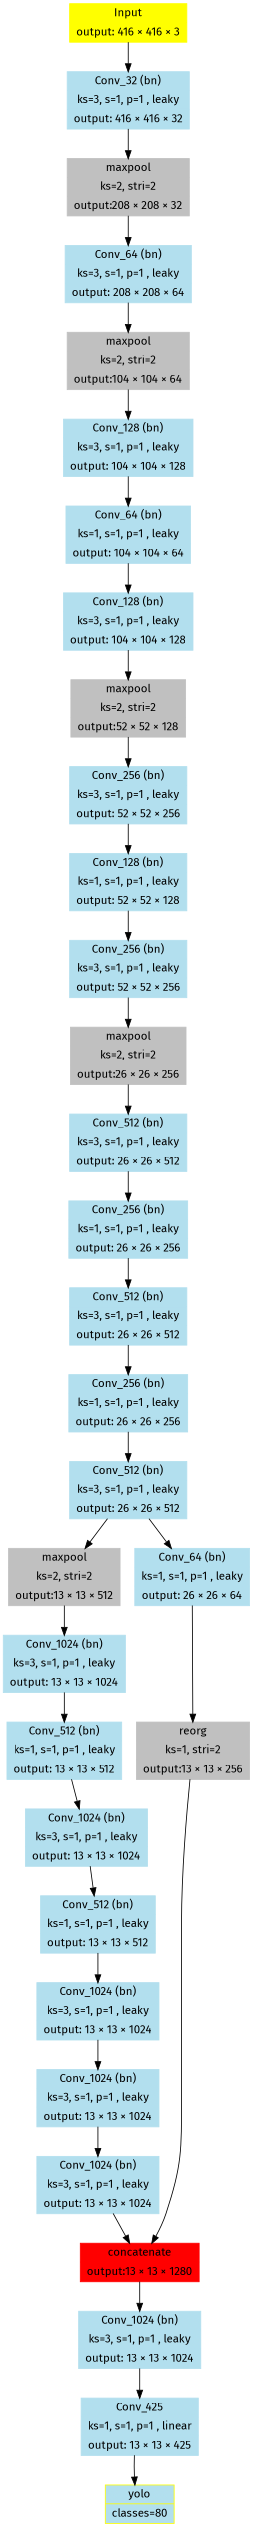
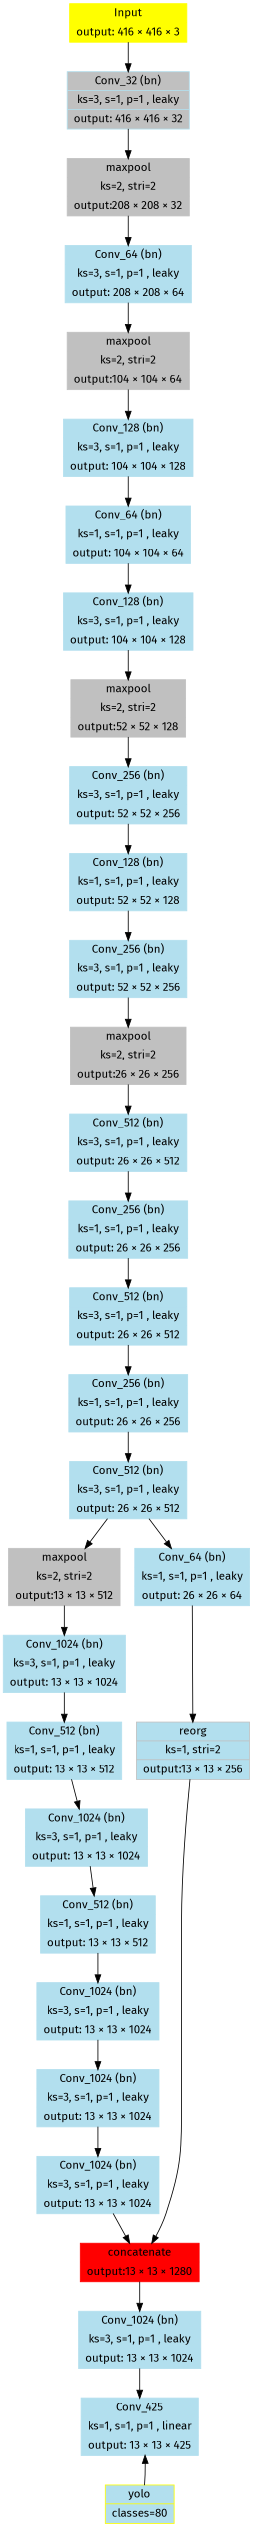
node "Conv_32 (bn)": fillcolor lightblue2 -> grey
node "reorg": fillcolor grey -> lightblue2
edge "Conv_425" -> "yolo": reversed
